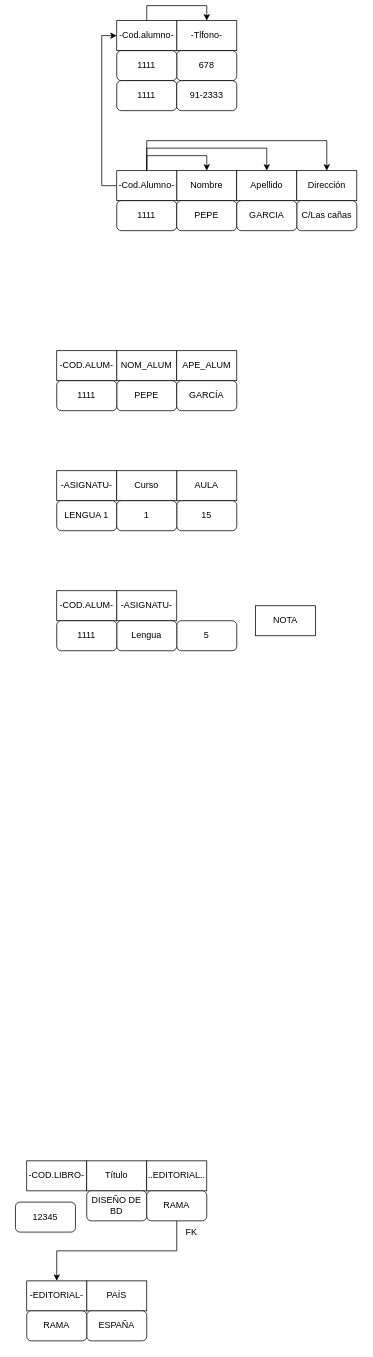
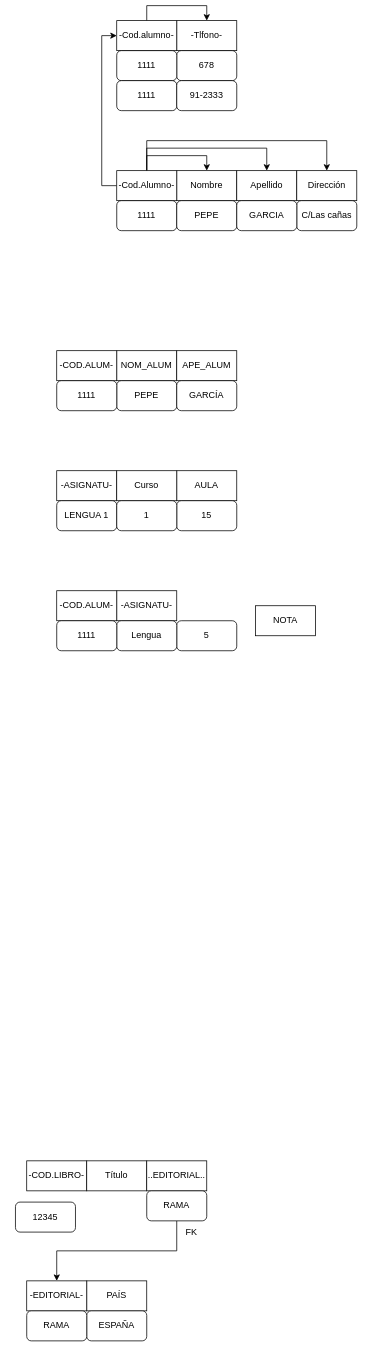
node "DISEÑO DE BD": removed
